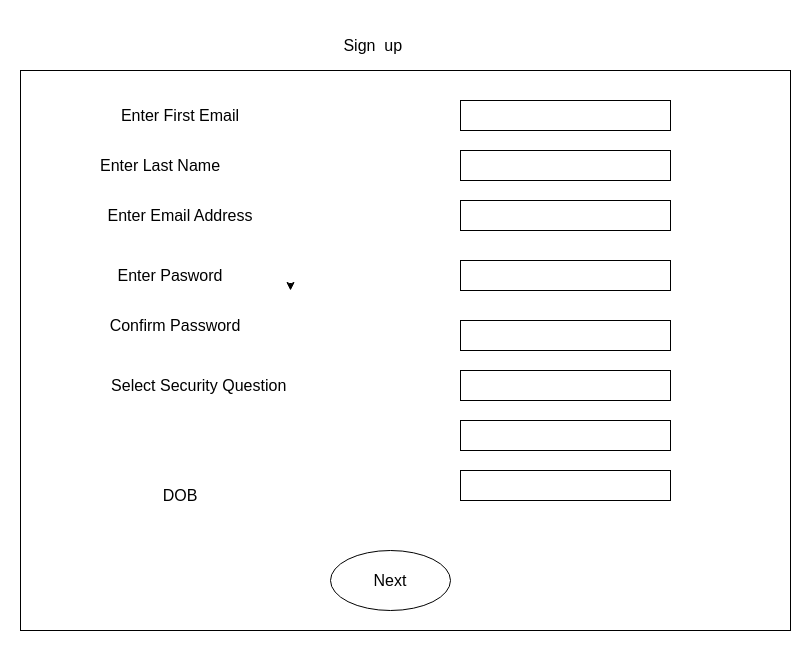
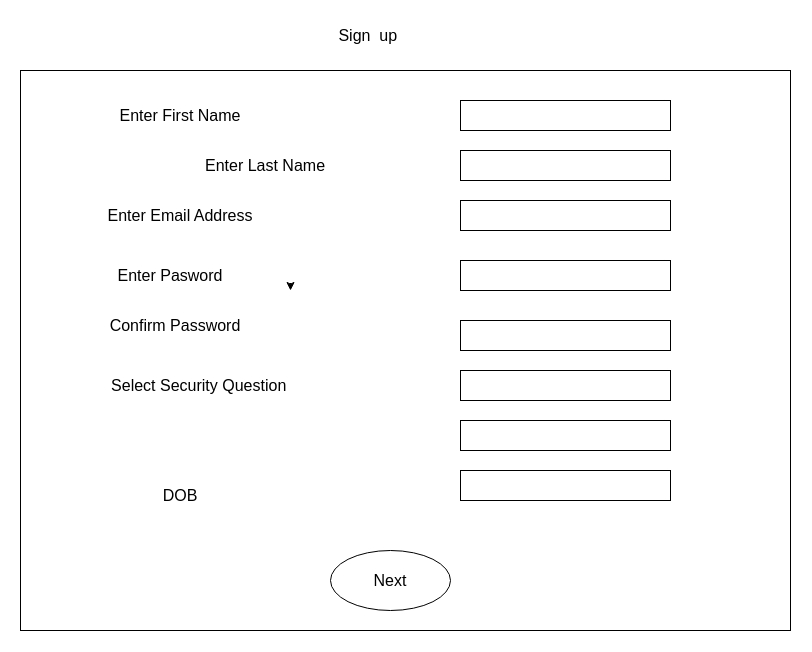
node "Sign up": moved (376, 46) -> (371, 36)
node "Enter First Email": label "Enter First Email" -> "Enter First Name"
node "Enter Last Name": moved (161, 166) -> (266, 166)
